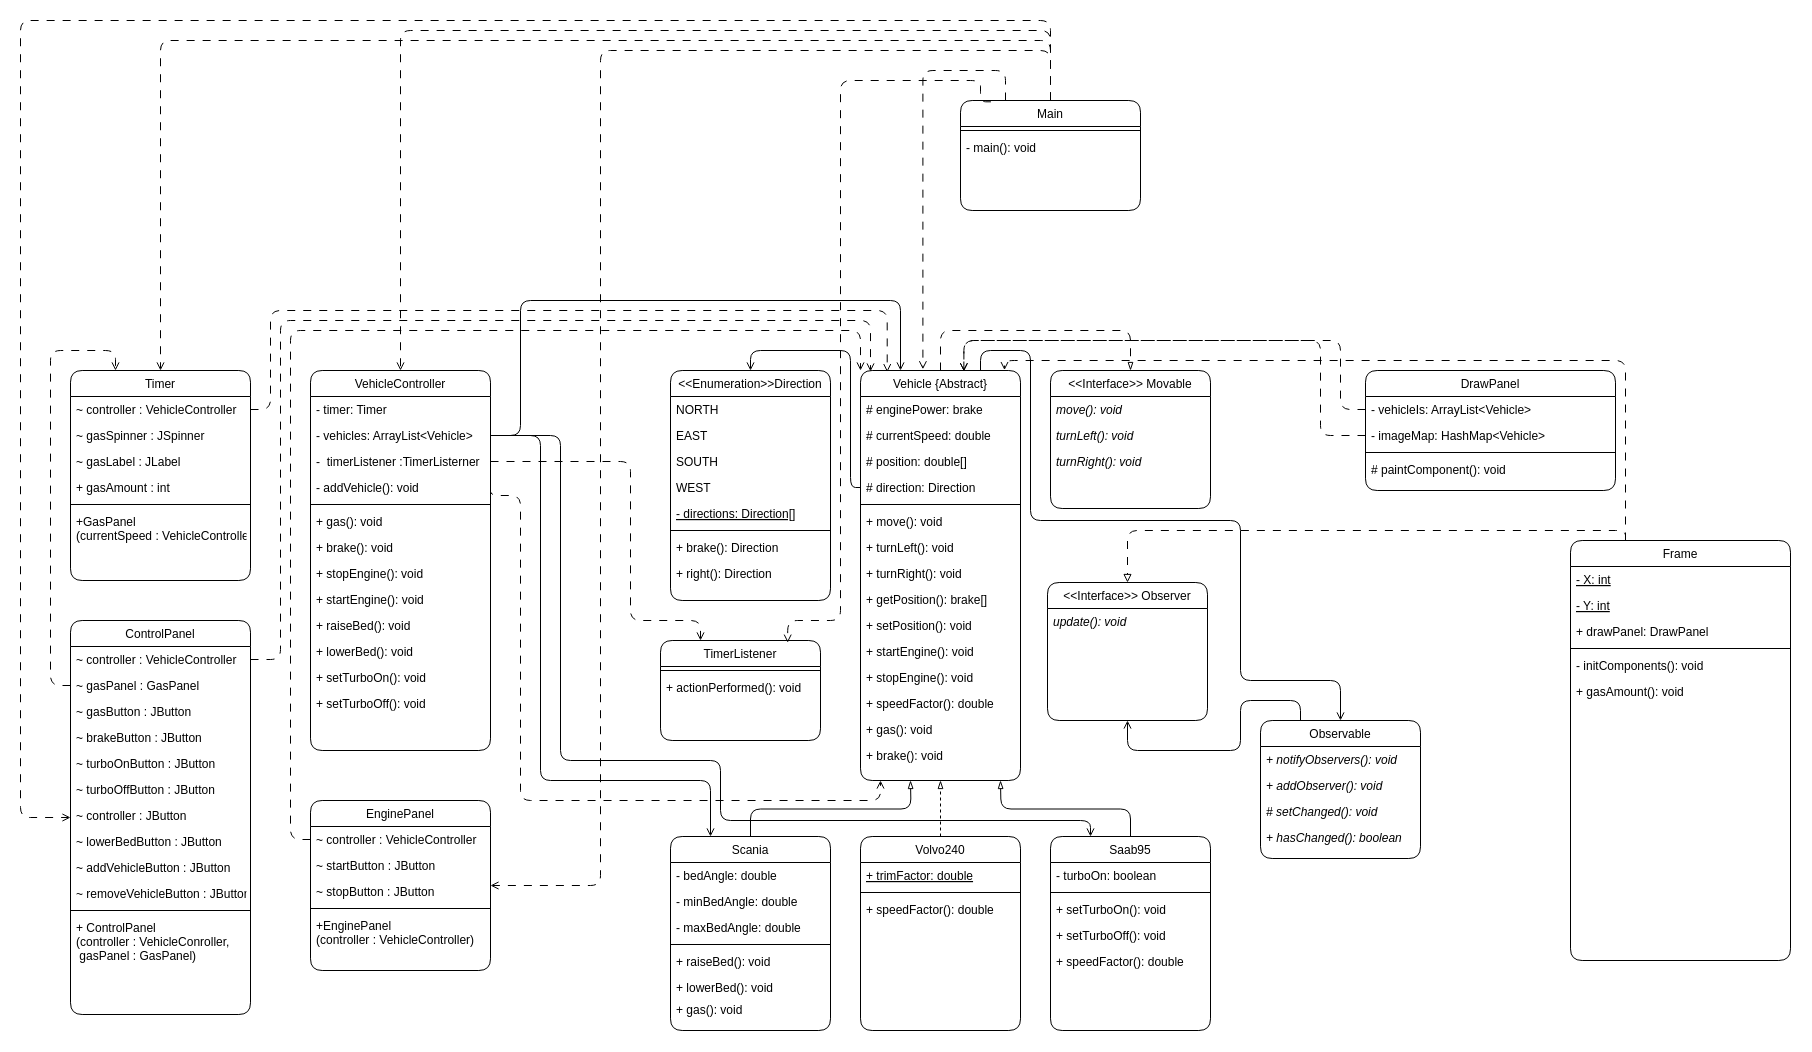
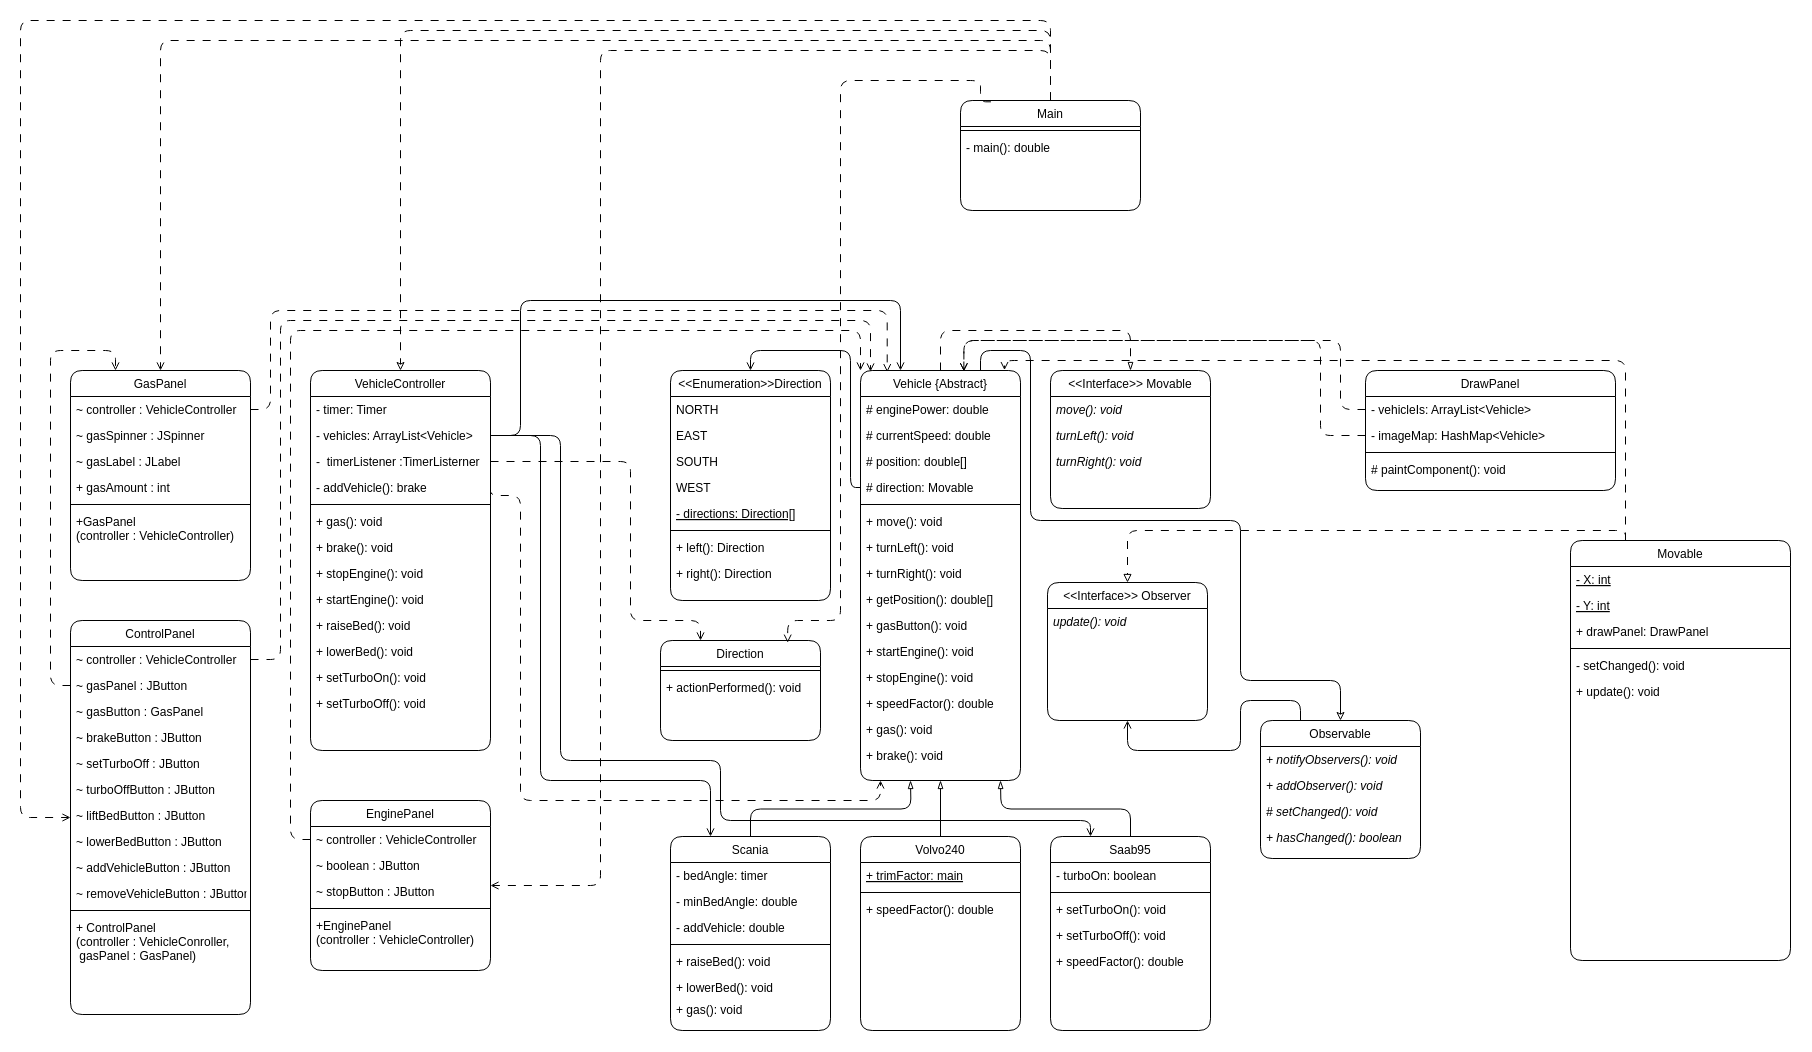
node "- main(): void": label "- main(): void" -> "- main(): double"
edge "Main" -> "Vehicle {Abstract}": removed
edge "Main" -> "VehicleController": arrowhead open -> classic
node "Timer": label "Timer" -> "GasPanel"
node "# enginePower: brake": label "# enginePower: brake" -> "# enginePower: double"
node "- addVehicle(): void": label "- addVehicle(): void" -> "- addVehicle(): brake"
node "# direction: Direction": label "# direction: Direction" -> "# direction: Movable"
node "+GasPanel (currentSpeed : VehicleController)": label "+GasPanel (currentSpeed : VehicleController)" -> "+GasPanel (controller : VehicleController)"
node "+ brake(): Direction": label "+ brake(): Direction" -> "+ left(): Direction"
node "Frame": label "Frame" -> "Movable"
node "+ getPosition(): brake[]": label "+ getPosition(): brake[]" -> "+ getPosition(): double[]"
node "+ setPosition(): void": label "+ setPosition(): void" -> "+ gasButton(): void"
node "TimerListener": label "TimerListener" -> "Direction"
node "- initComponents(): void": label "- initComponents(): void" -> "- setChanged(): void"
node "~ gasPanel : GasPanel": label "~ gasPanel : GasPanel" -> "~ gasPanel : JButton"
node "+ gasAmount(): void": label "+ gasAmount(): void" -> "+ update(): void"
node "~ gasButton : JButton": label "~ gasButton : JButton" -> "~ gasButton : GasPanel"
edge "Vehicle {Abstract}" -> "Observable": arrowhead open -> classic
node "~ turboOnButton : JButton": label "~ turboOnButton : JButton" -> "~ setTurboOff : JButton"
edge "Volvo240" -> "Vehicle {Abstract}": style dashed -> solid
node "~ controller : JButton": label "~ controller : JButton" -> "~ liftBedButton : JButton"
node "~ startButton : JButton": label "~ startButton : JButton" -> "~ boolean : JButton"
node "- bedAngle: double": label "- bedAngle: double" -> "- bedAngle: timer"
node "+ trimFactor: double": label "+ trimFactor: double" -> "+ trimFactor: main"
node "- maxBedAngle: double": label "- maxBedAngle: double" -> "- addVehicle: double"
